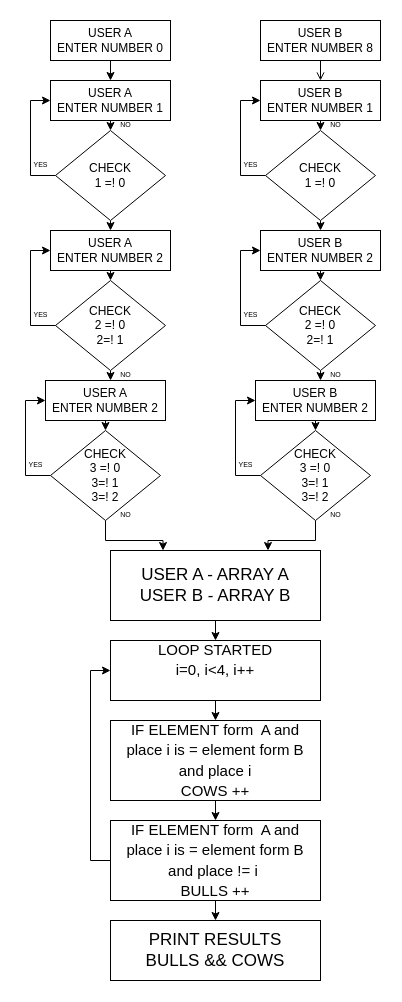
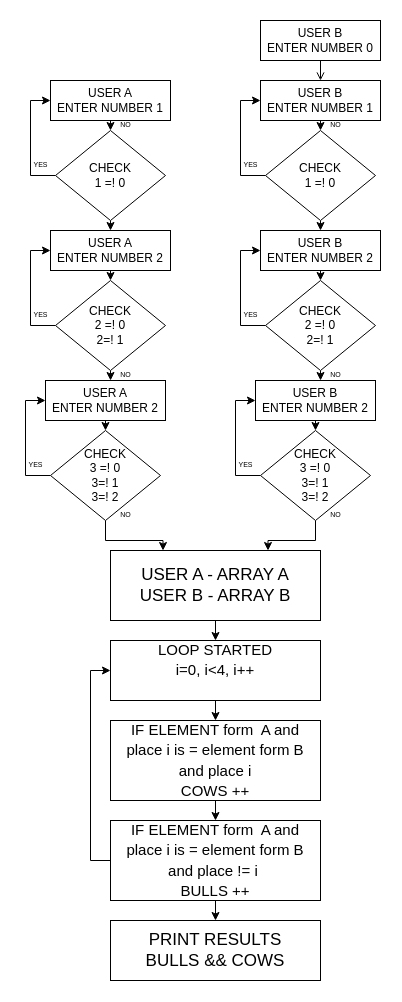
node "USER A ENTER NUMBER 0": removed
node "USER B ENTER NUMBER 8": label "USER B ENTER NUMBER 8" -> "USER B ENTER NUMBER 0"
edge "USER A ENTER NUMBER 0" -> "USER A ENTER NUMBER 1": removed
